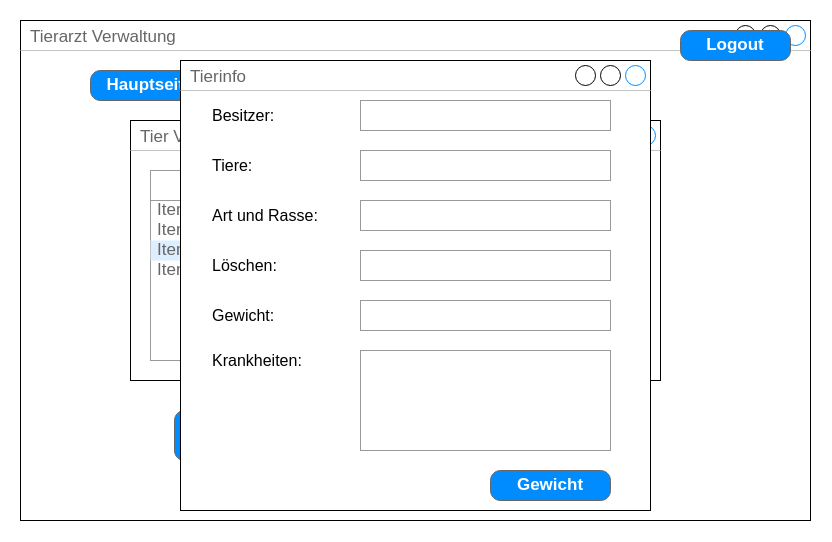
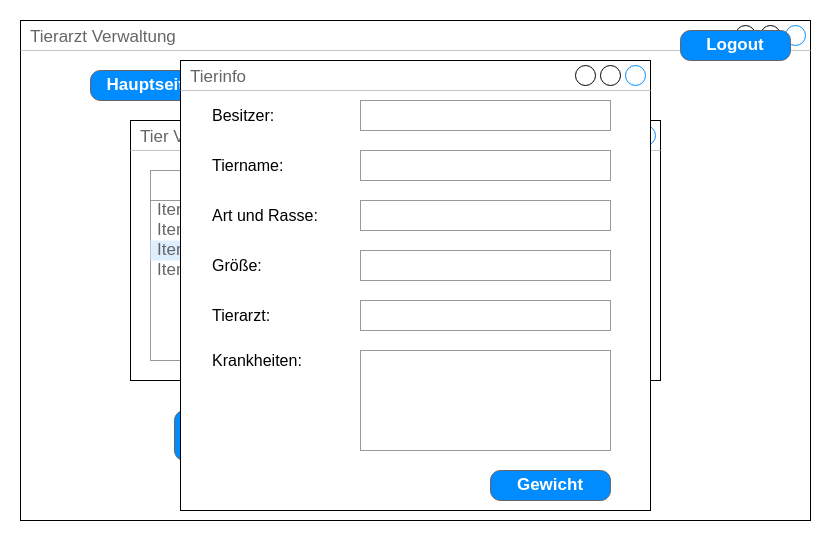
node "Tiere:": label "Tiere:" -> "Tiername:"
node "Löschen:": label "Löschen:" -> "Größe:"
node "Gewicht:": label "Gewicht:" -> "Tierarzt:"
